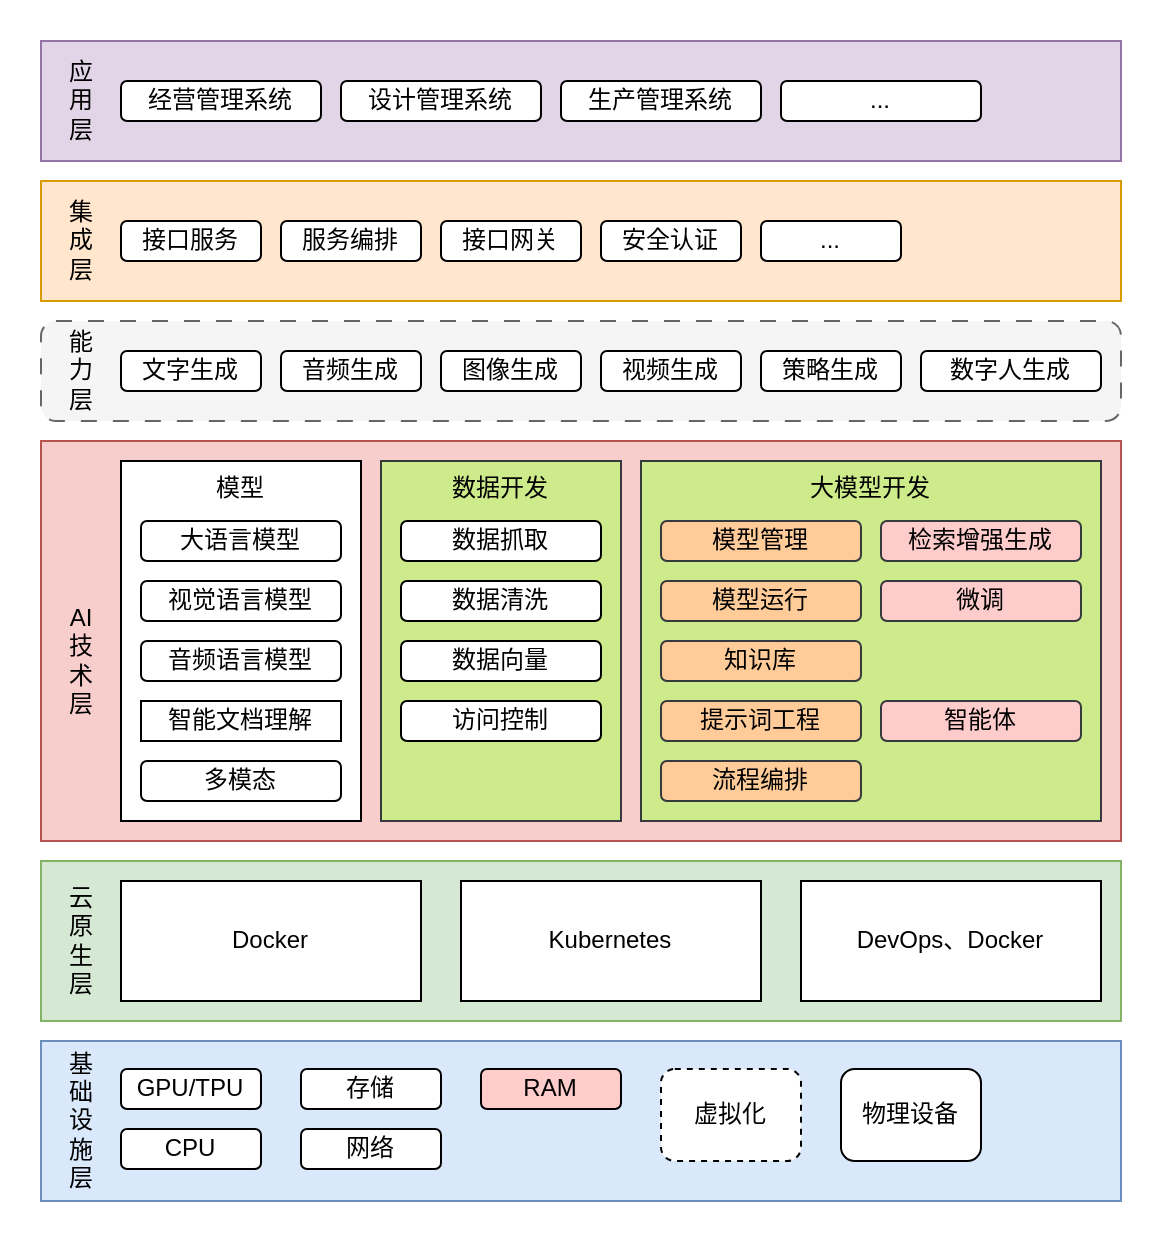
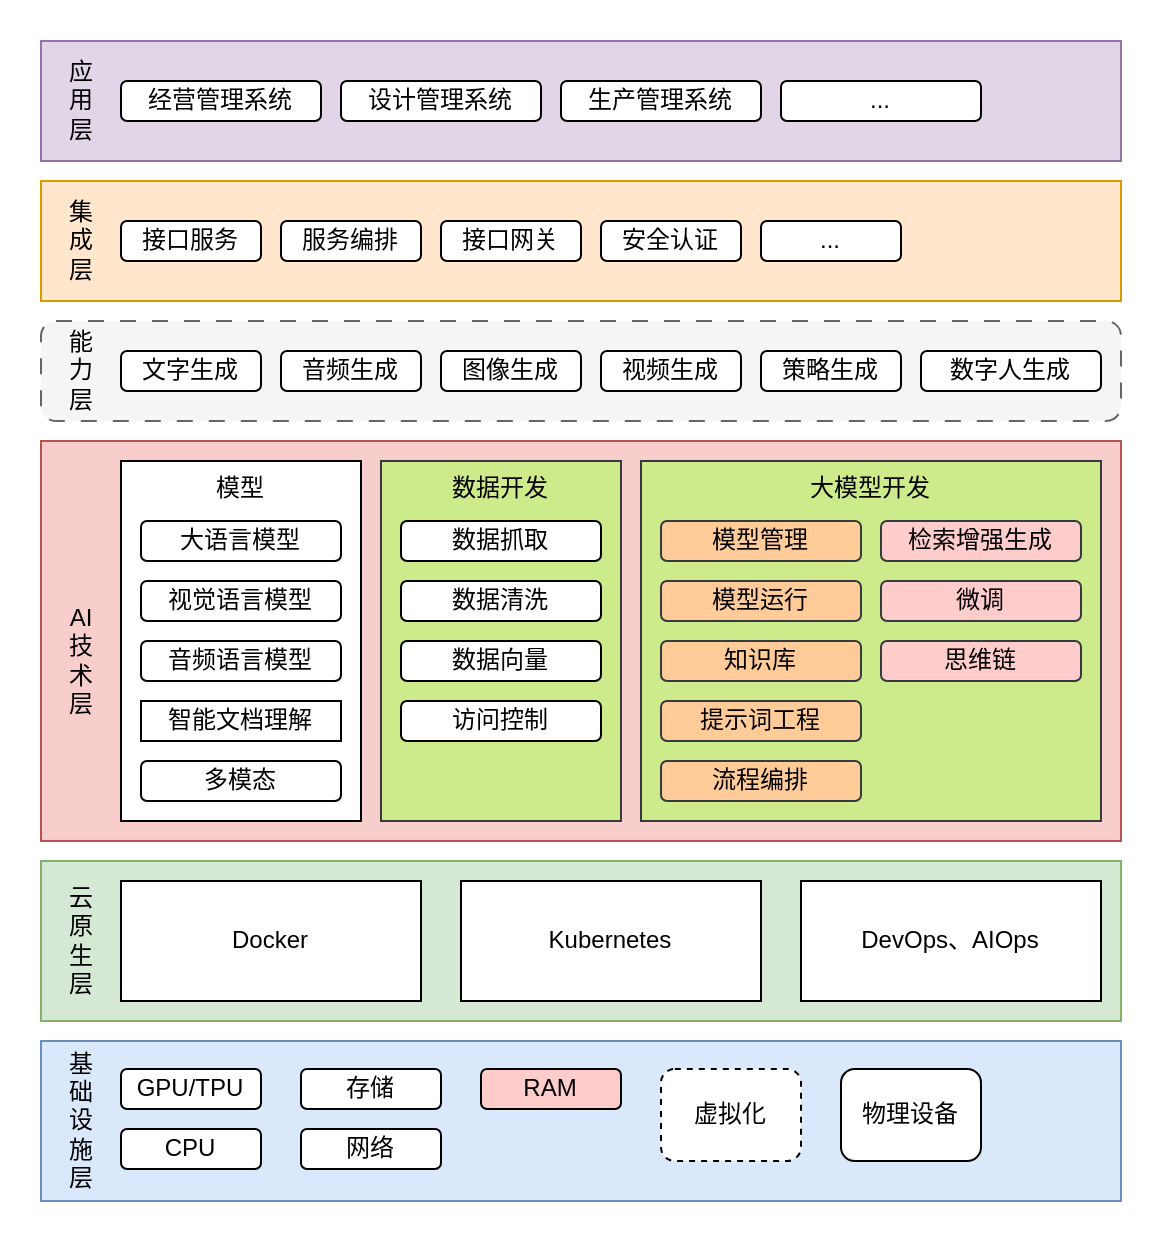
node "思维链": added
node "智能体": removed
node "DevOps、Docker": label "DevOps、Docker" -> "DevOps、AIOps"
